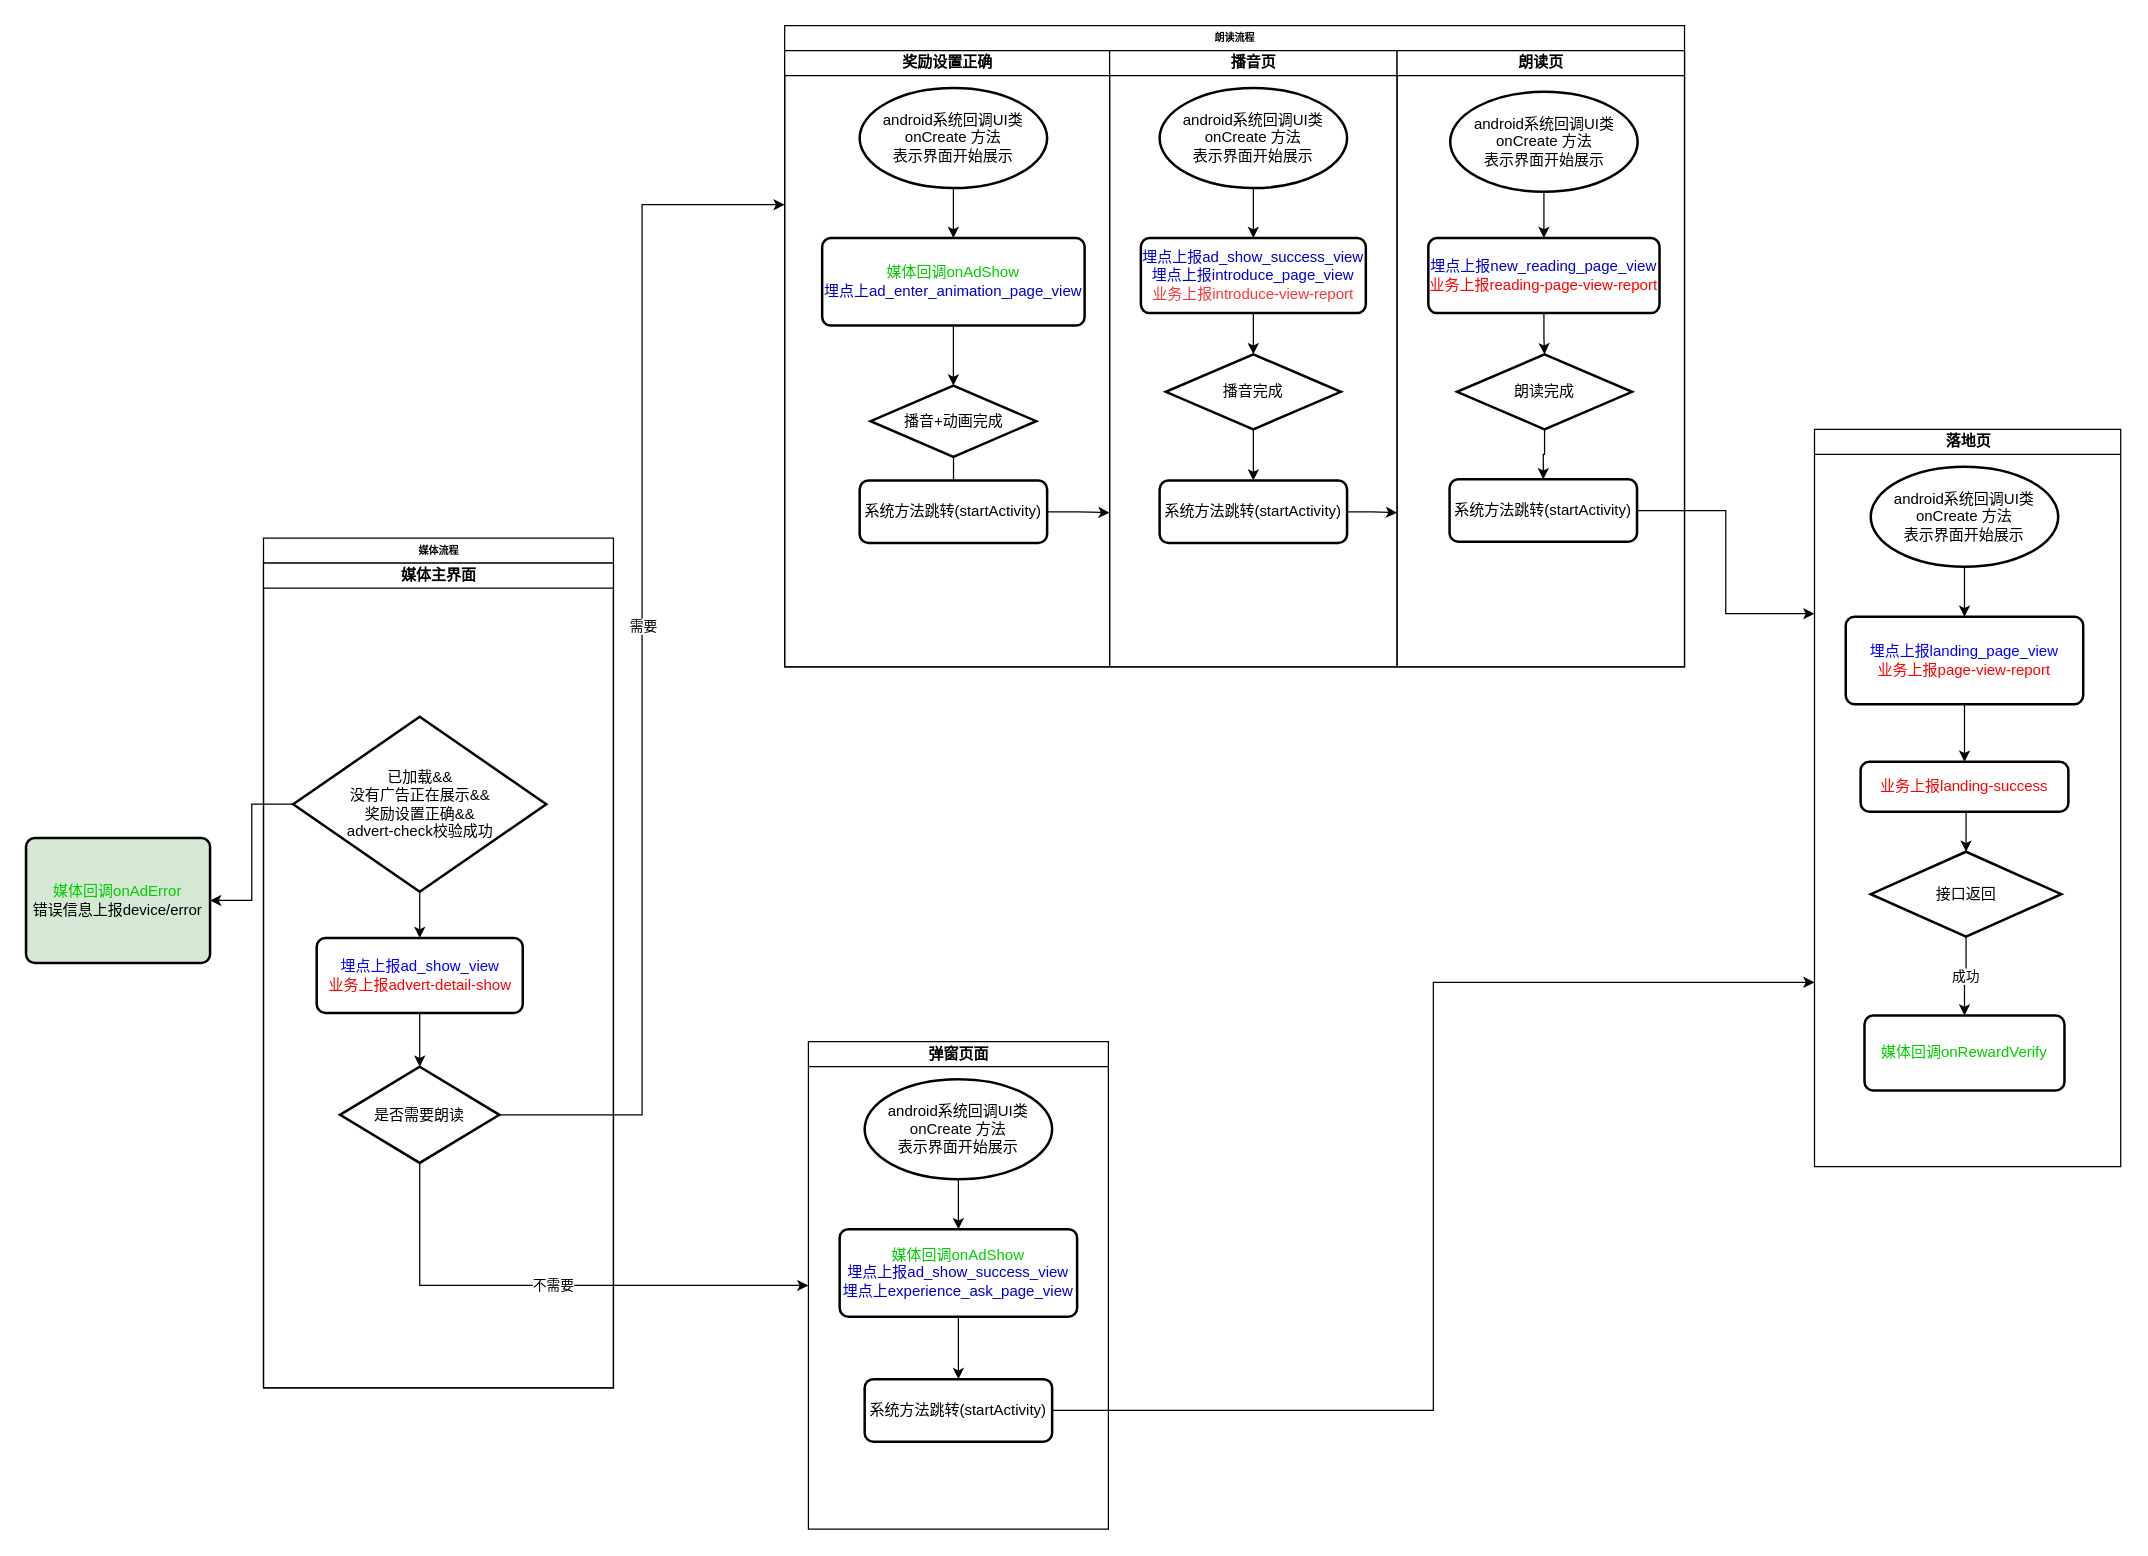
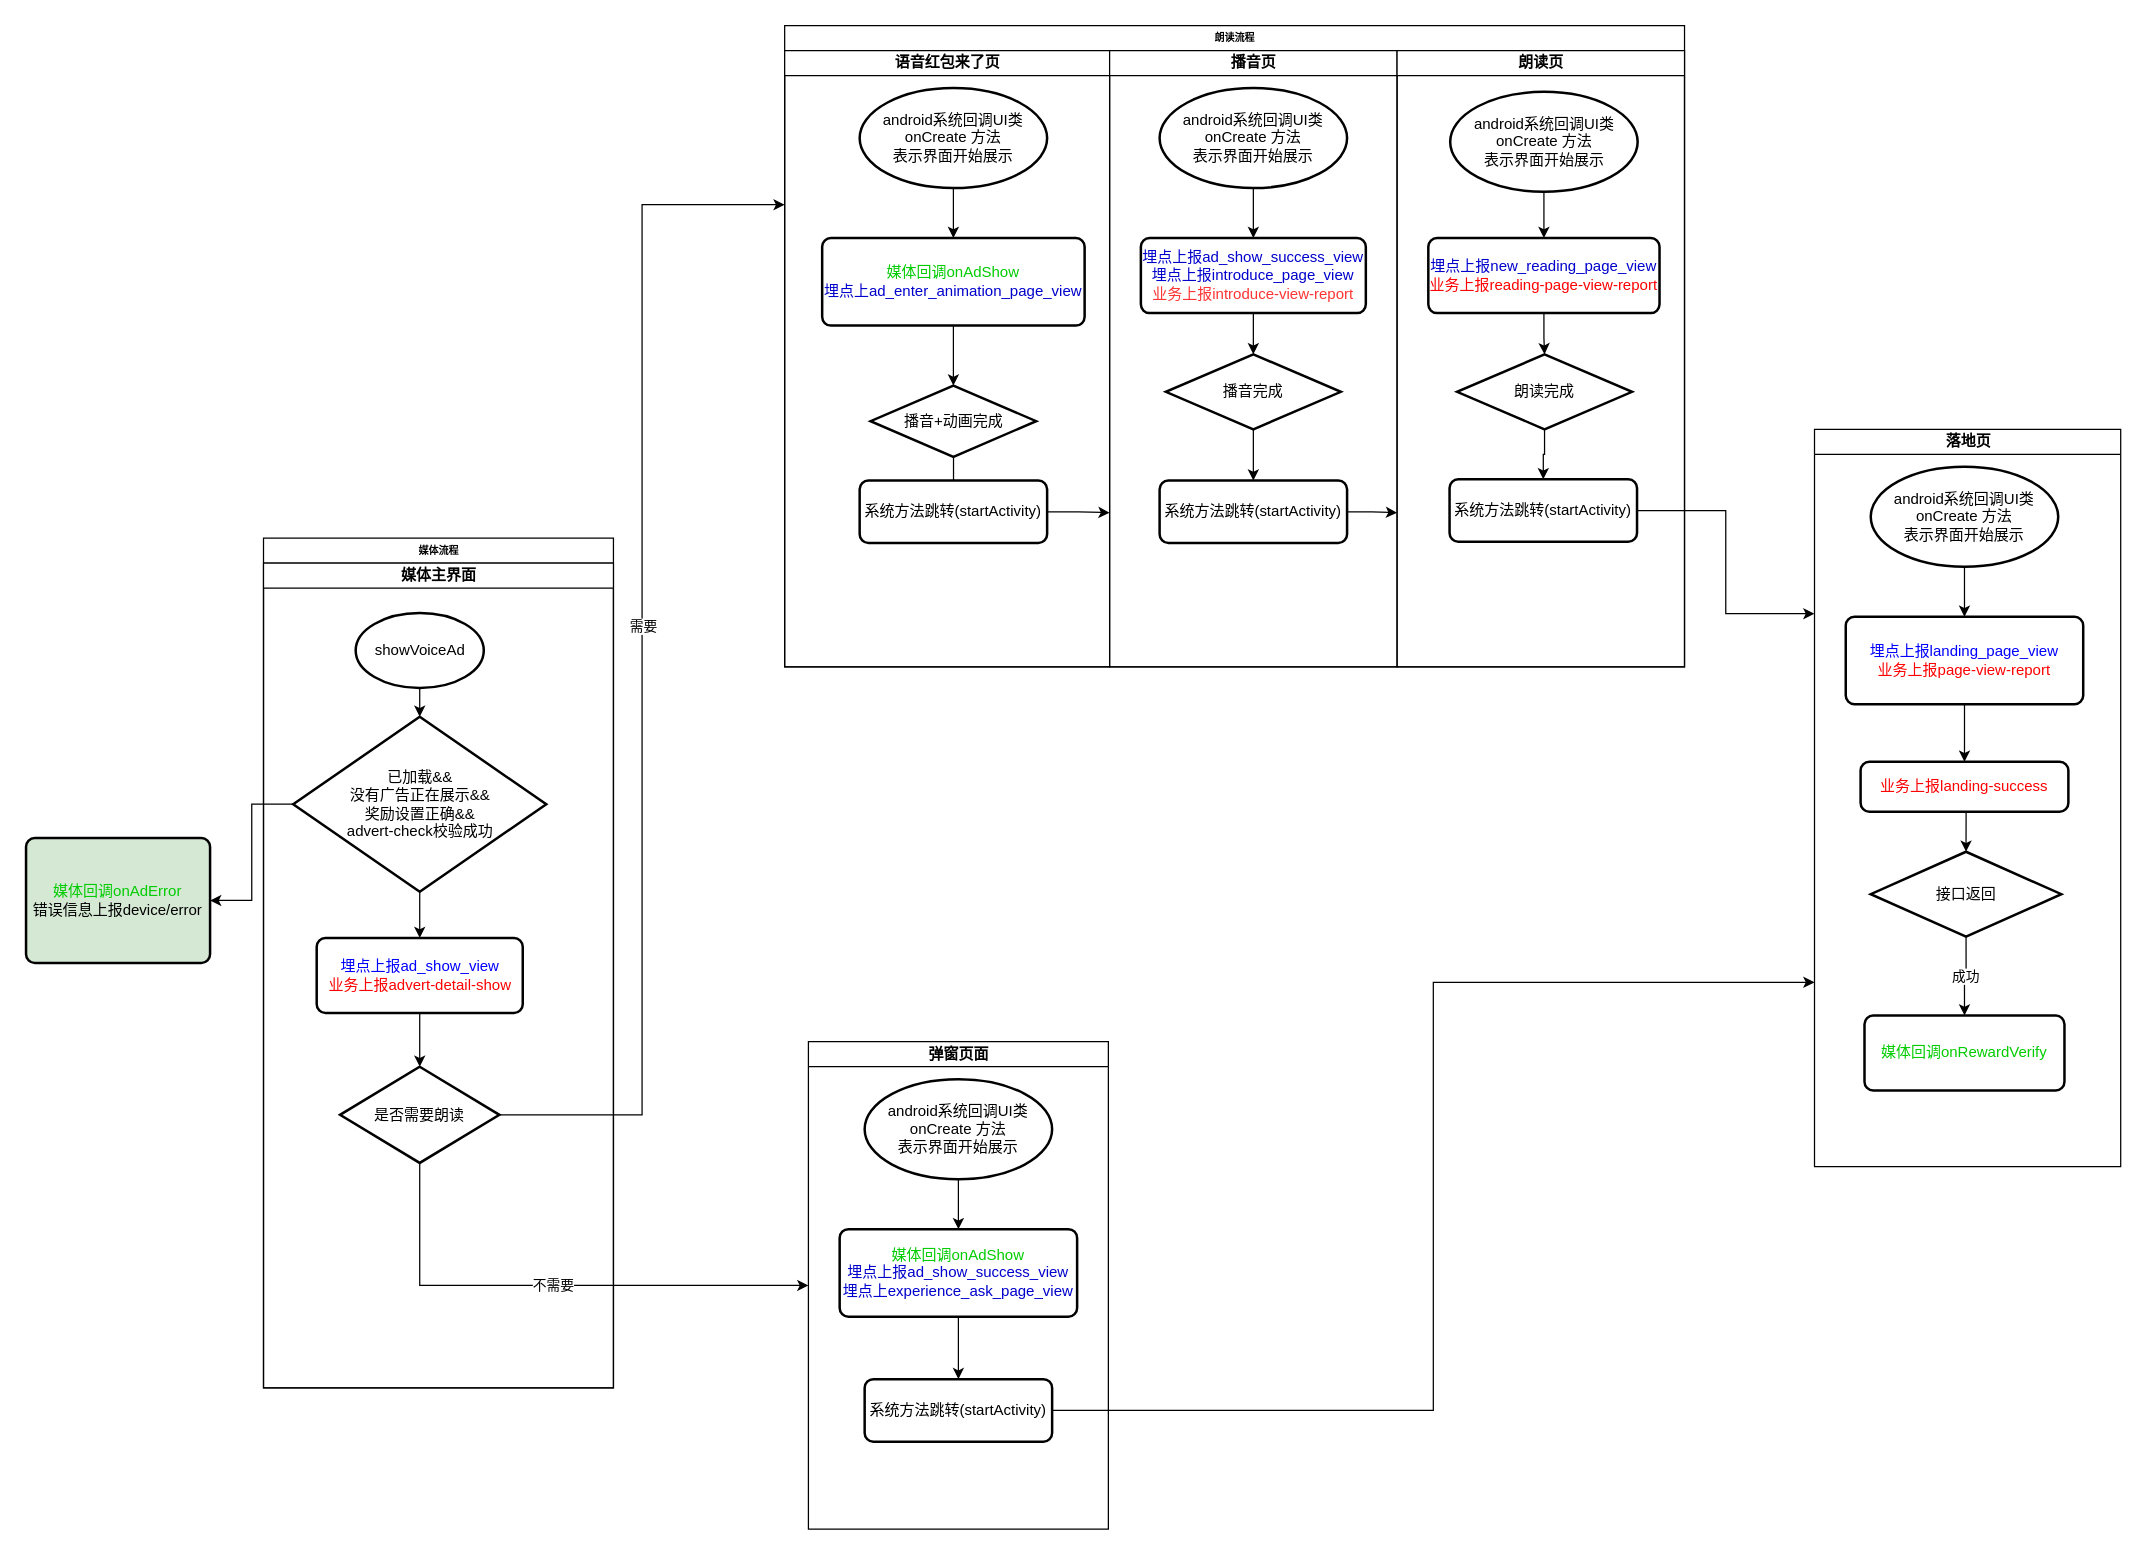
node "奖励设置正确": label "奖励设置正确" -> "语音红包来了页"
node "showVoiceAd": added
edge "showVoiceAd" -> "已加载&& 没有广告正在展示&& 奖励设置正确&& advert-check校验成功": added
